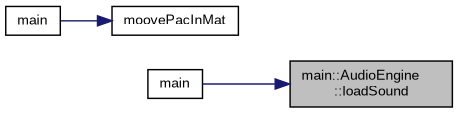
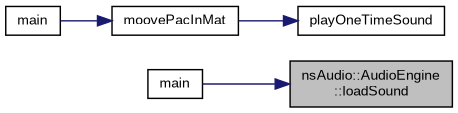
node "playOneTimeSound": added
node "main::AudioEngine ::loadSound": label "main::AudioEngine ::loadSound" -> "nsAudio::AudioEngine ::loadSound"
